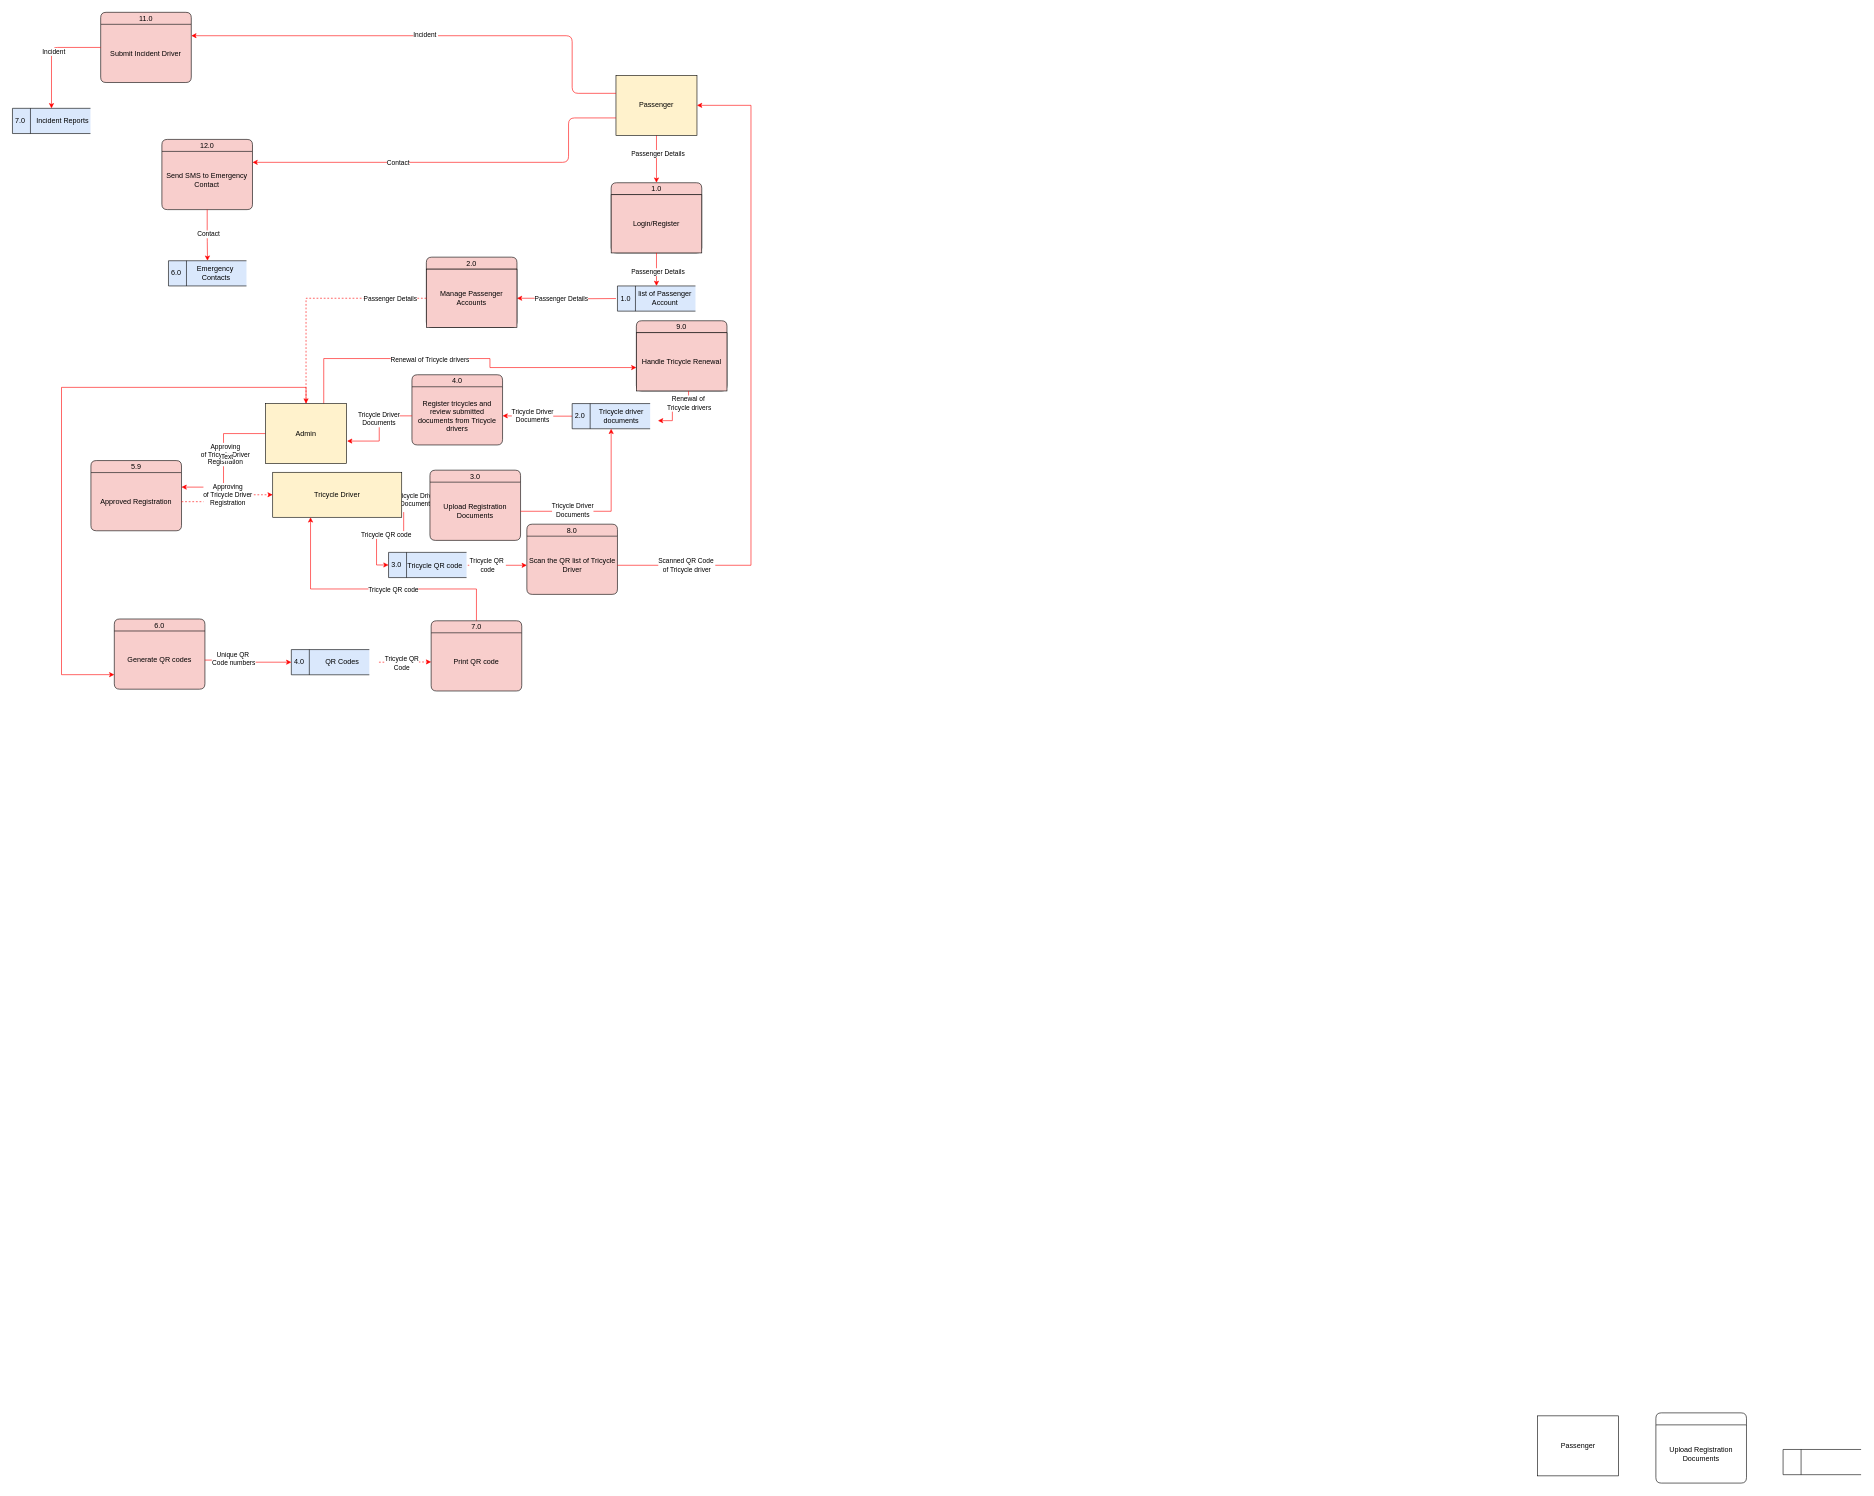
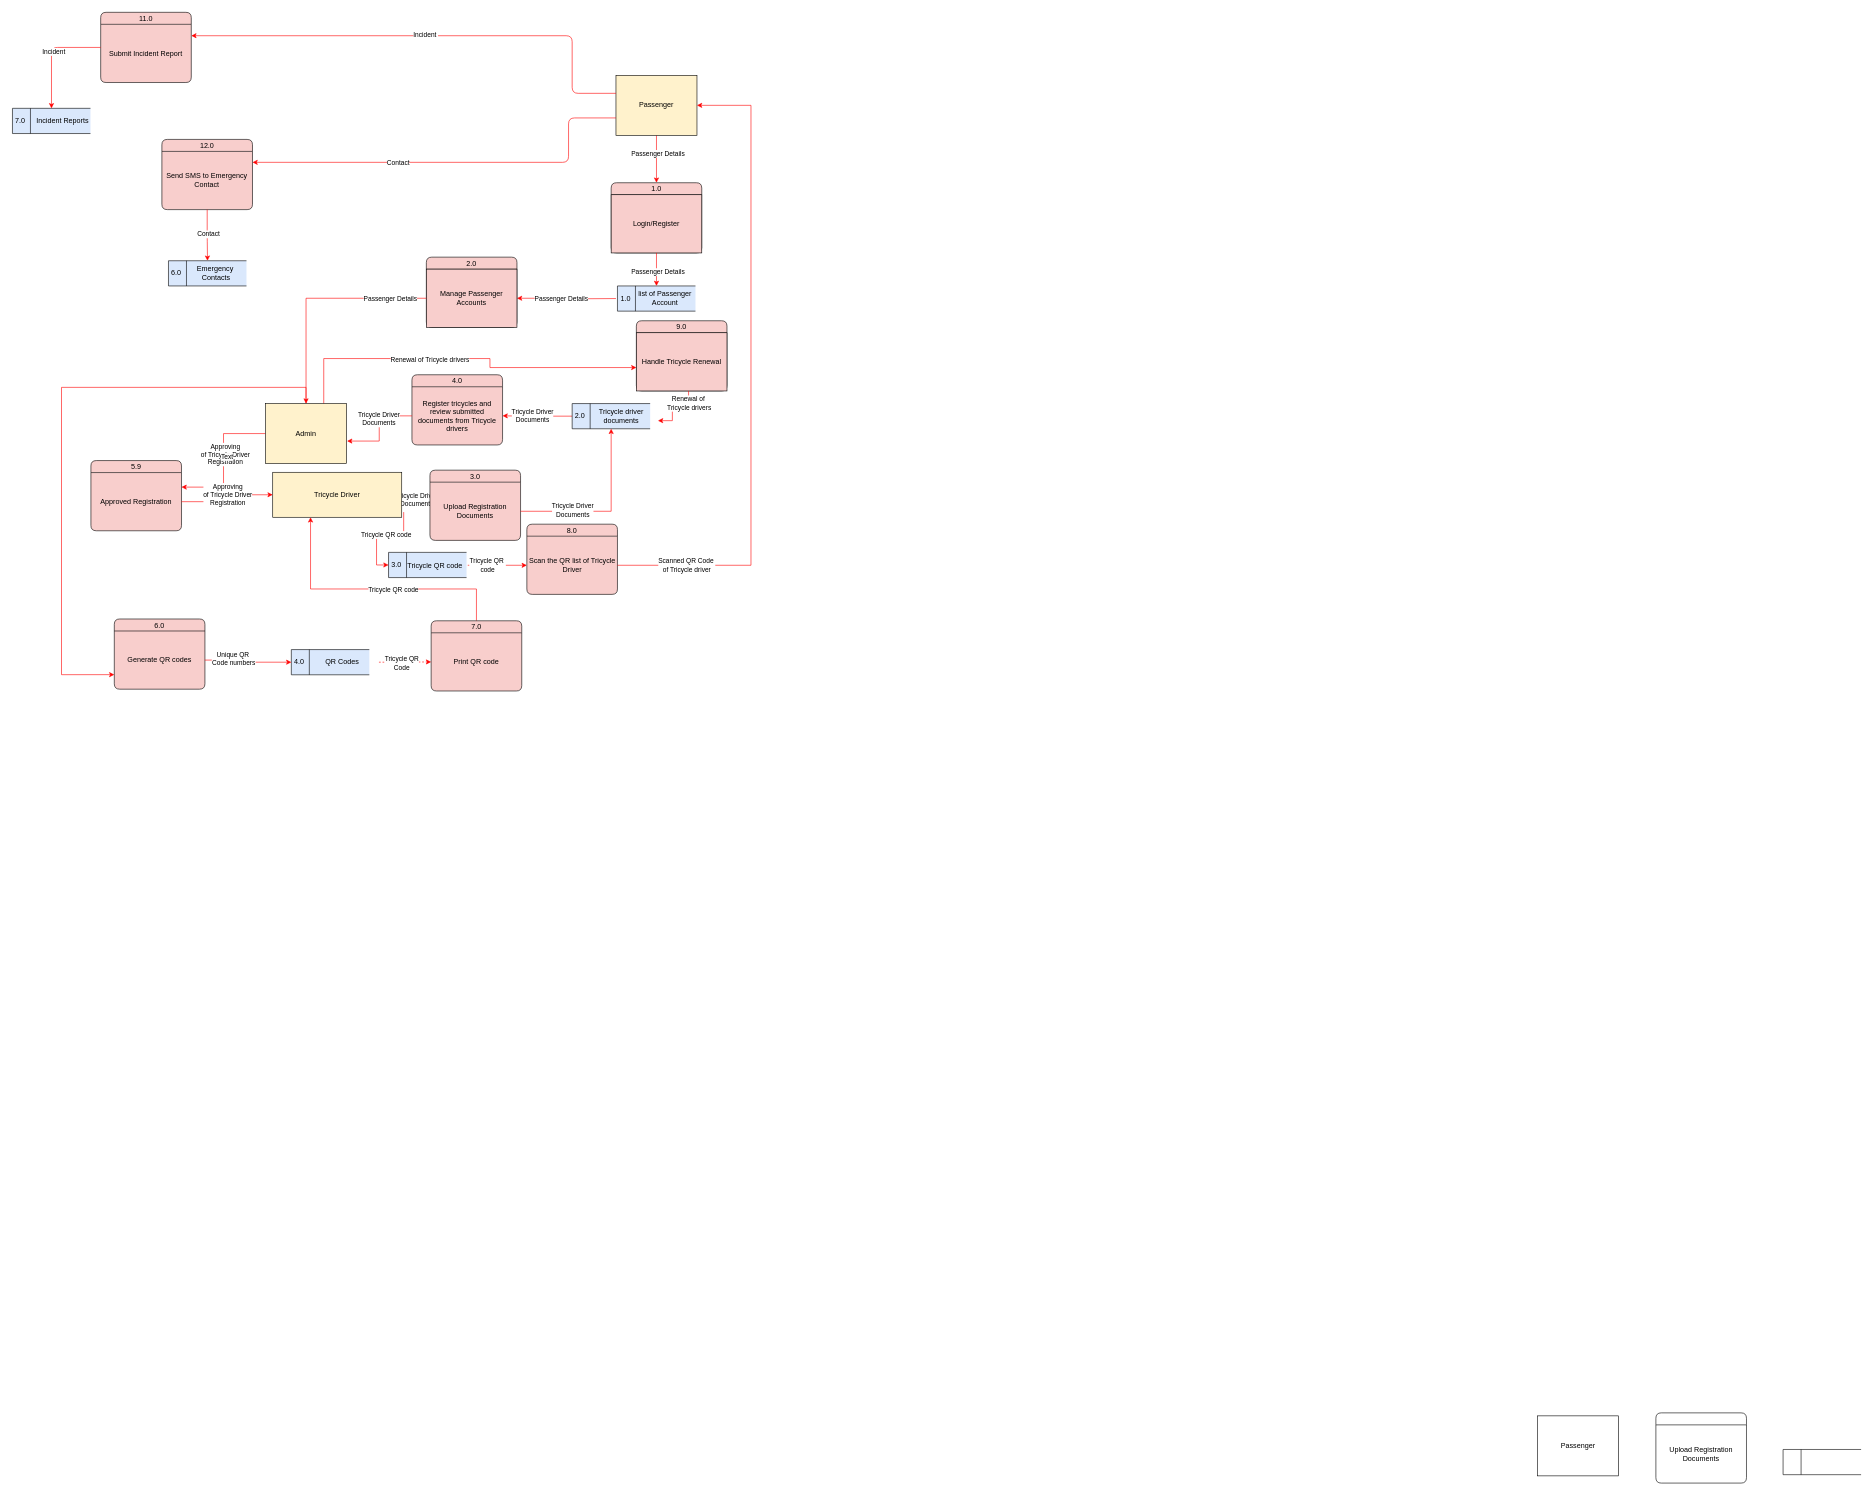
node "Submit Incident Driver": label "Submit Incident Driver" -> "Submit Incident Report"
edge "Manage Passenger Accounts" -> "Admin": style dashed -> solid
edge "Approved Registration" -> "Tricycle Driver": style dashed -> solid
